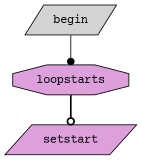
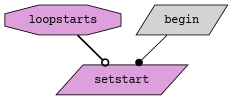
edge "begin" -> "loopstarts": now "begin" -> "setstart"
